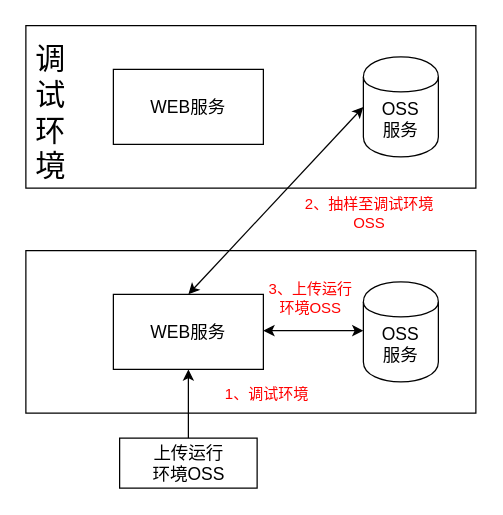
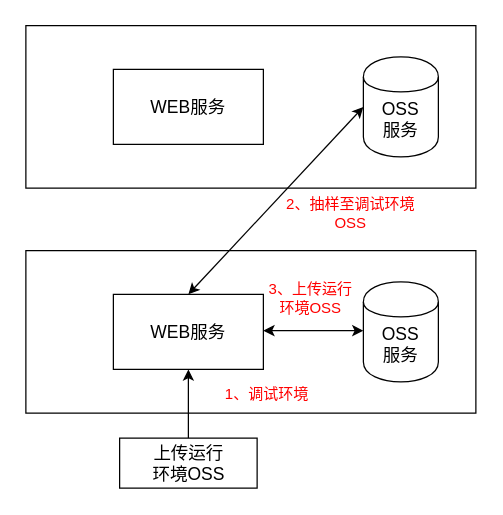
node "调试环境": removed
node "2、抽样至调试环境OSS": moved (369, 213) -> (351, 213)
